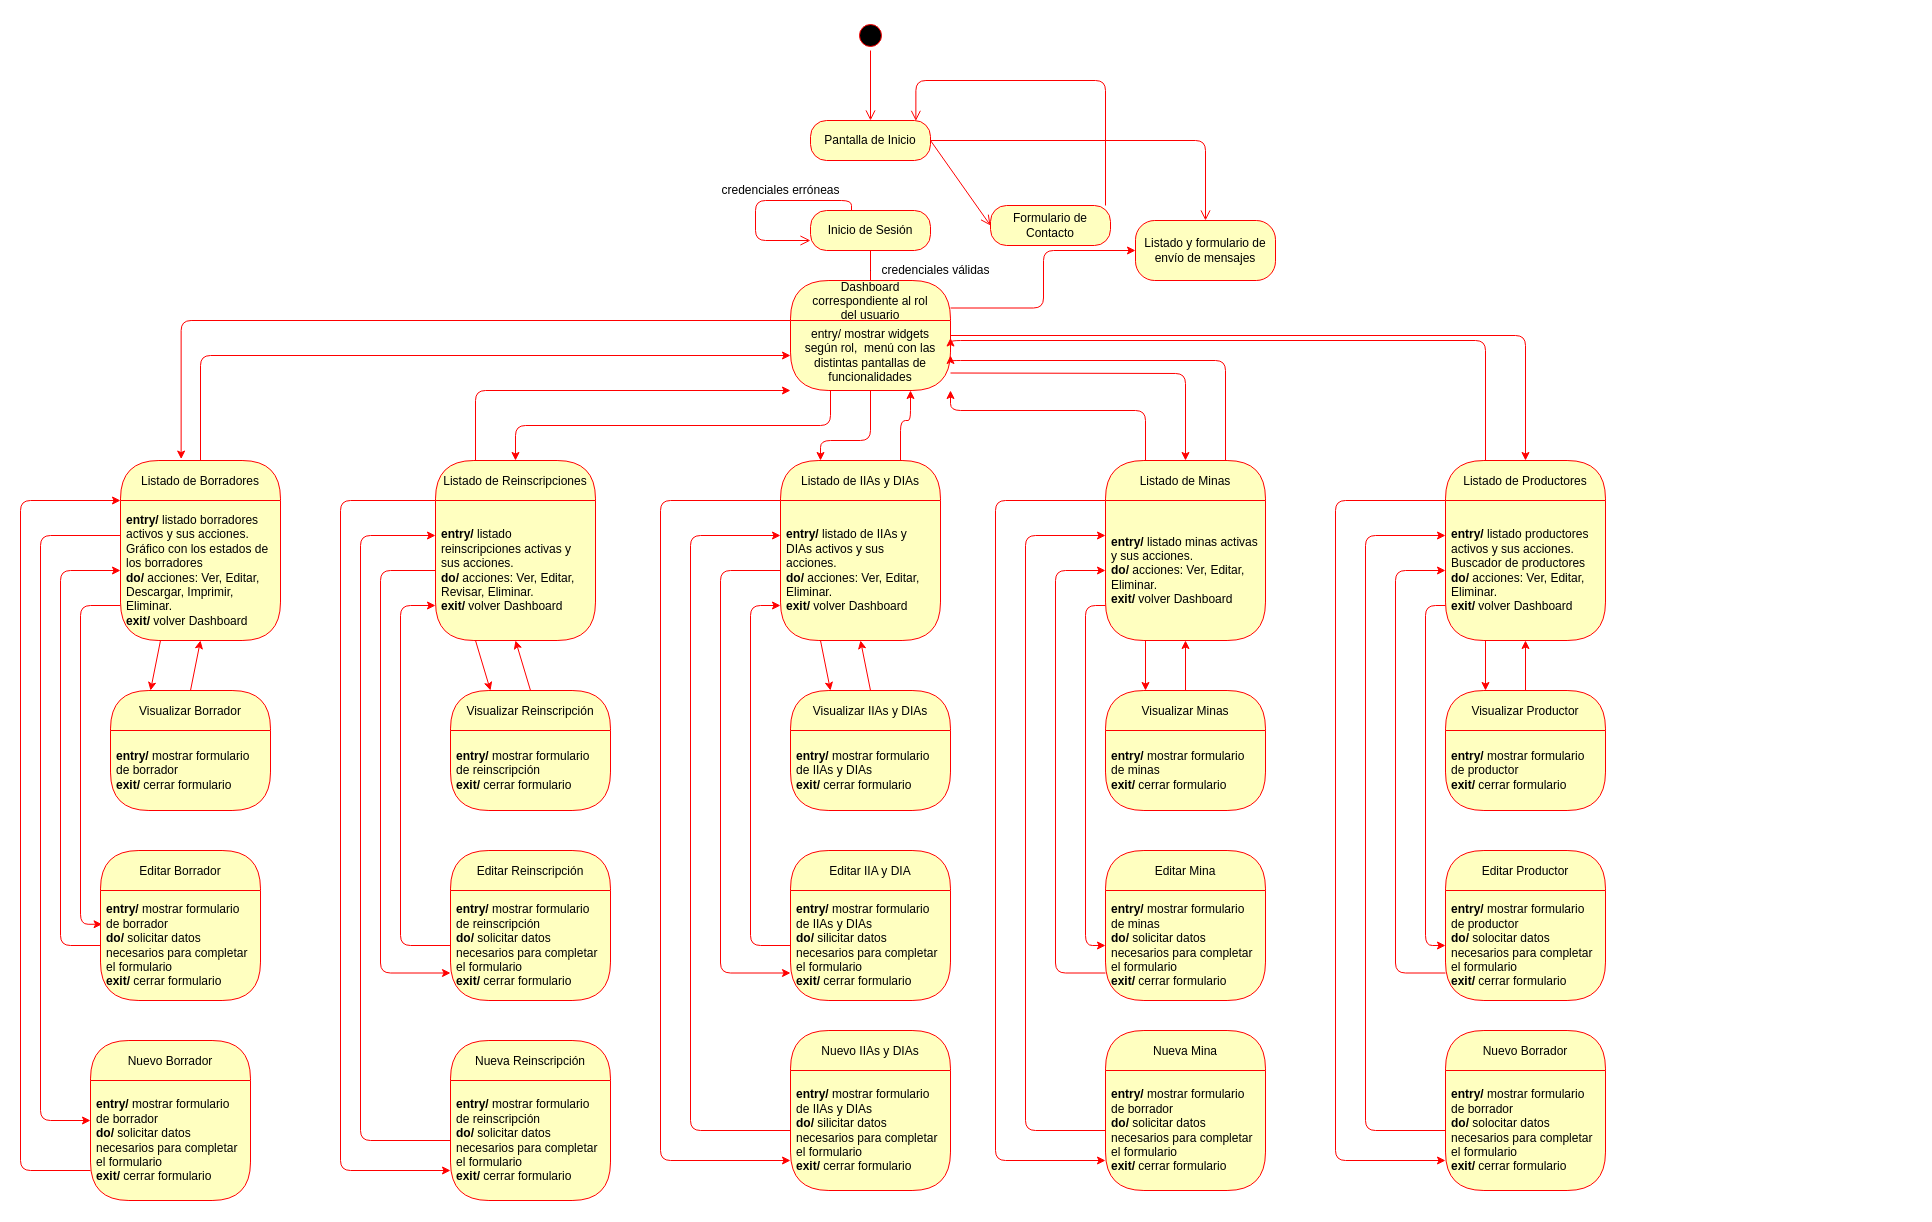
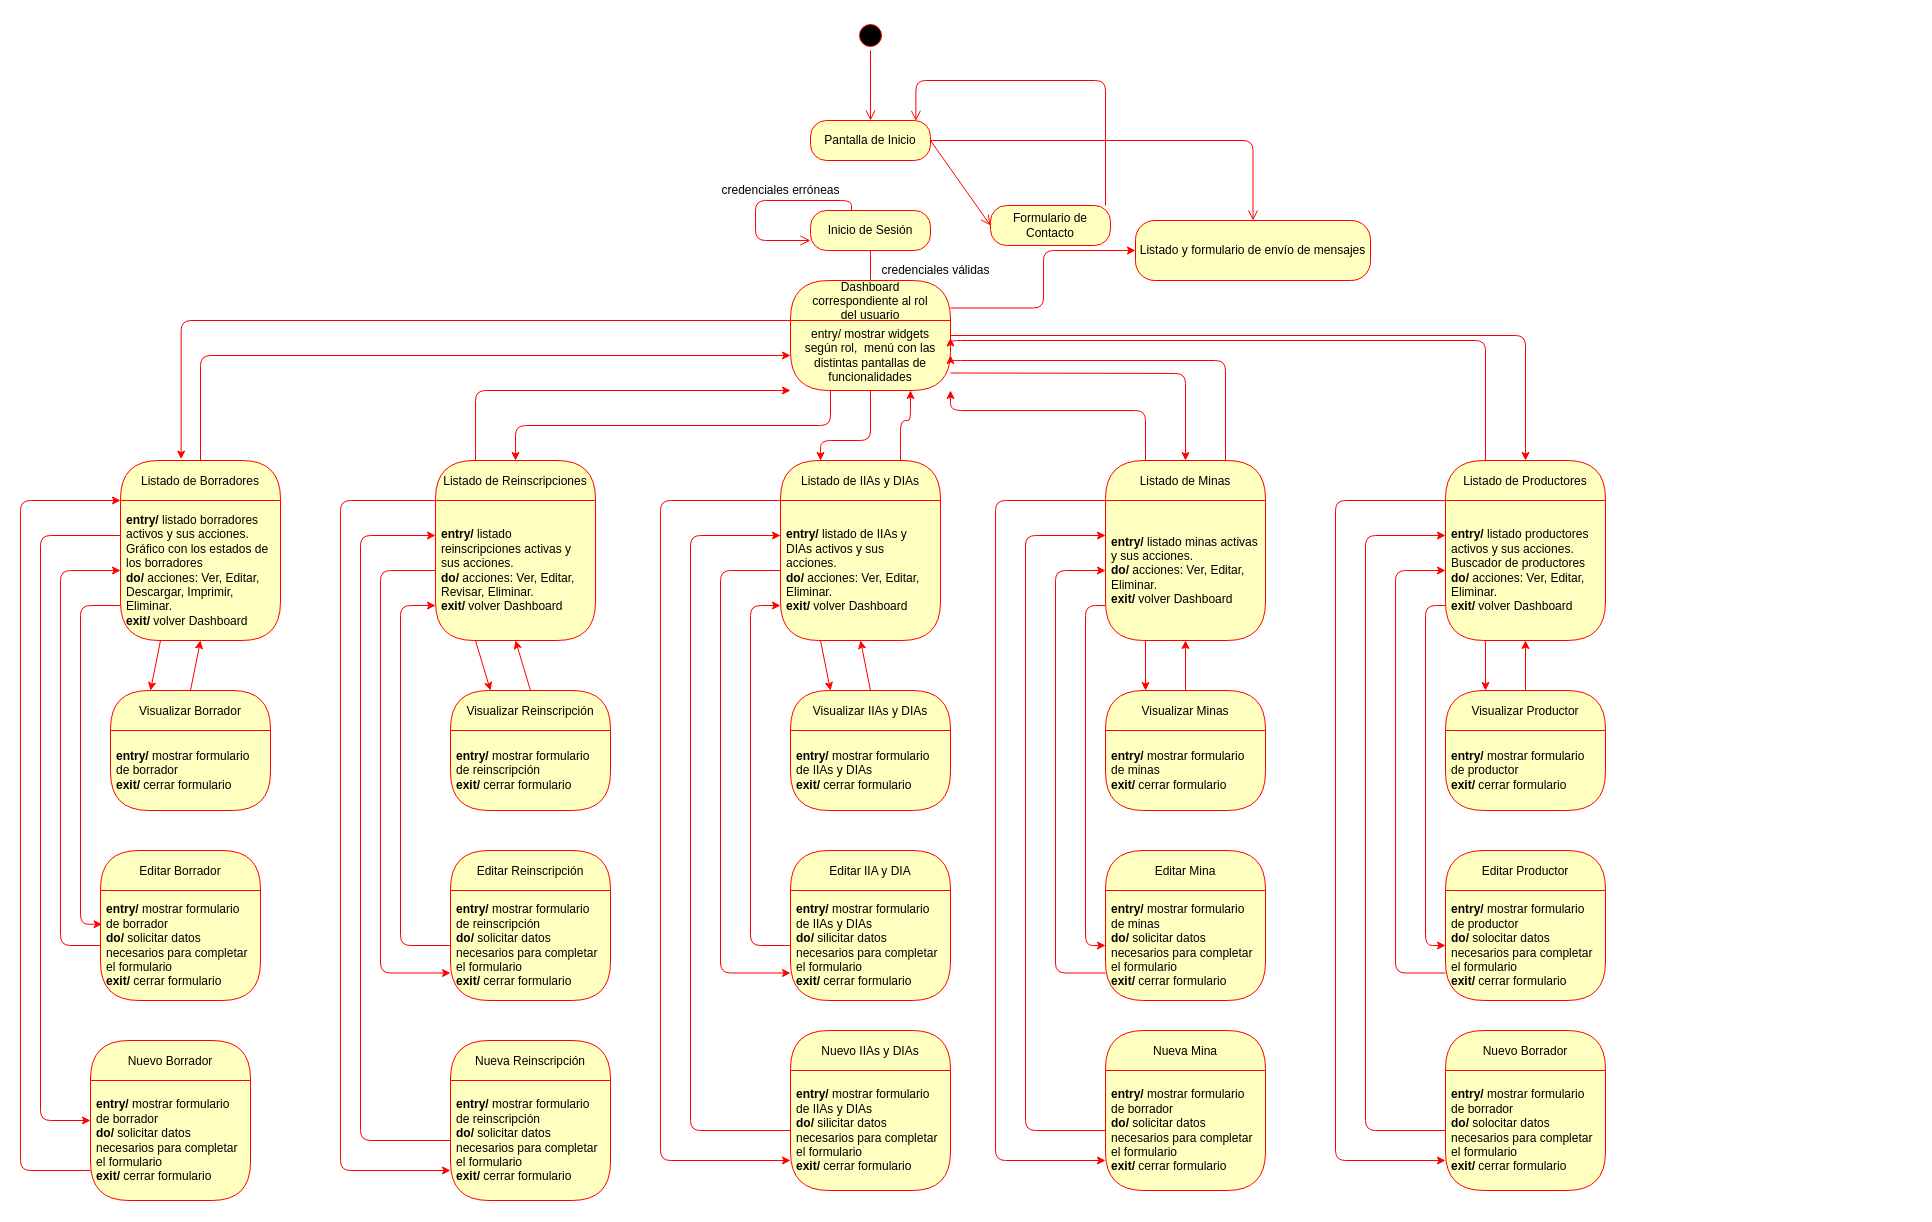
node "Listado y formulario de envío de mensajes": size 140x60 -> 235x60
